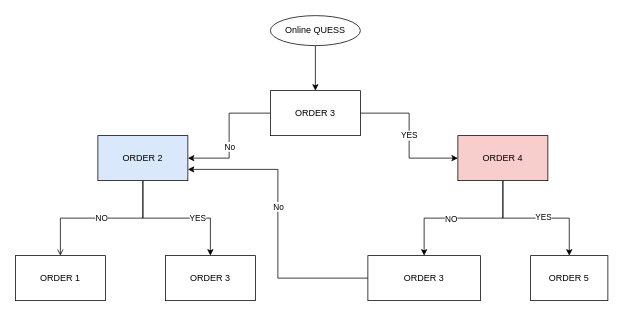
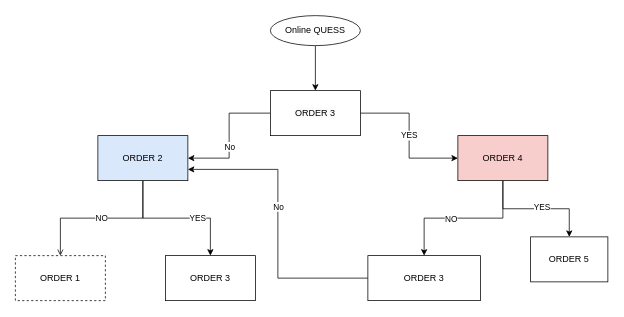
node "ORDER 1": style solid -> dashed
node "ORDER 5": moved (569, 278) -> (569, 259)
